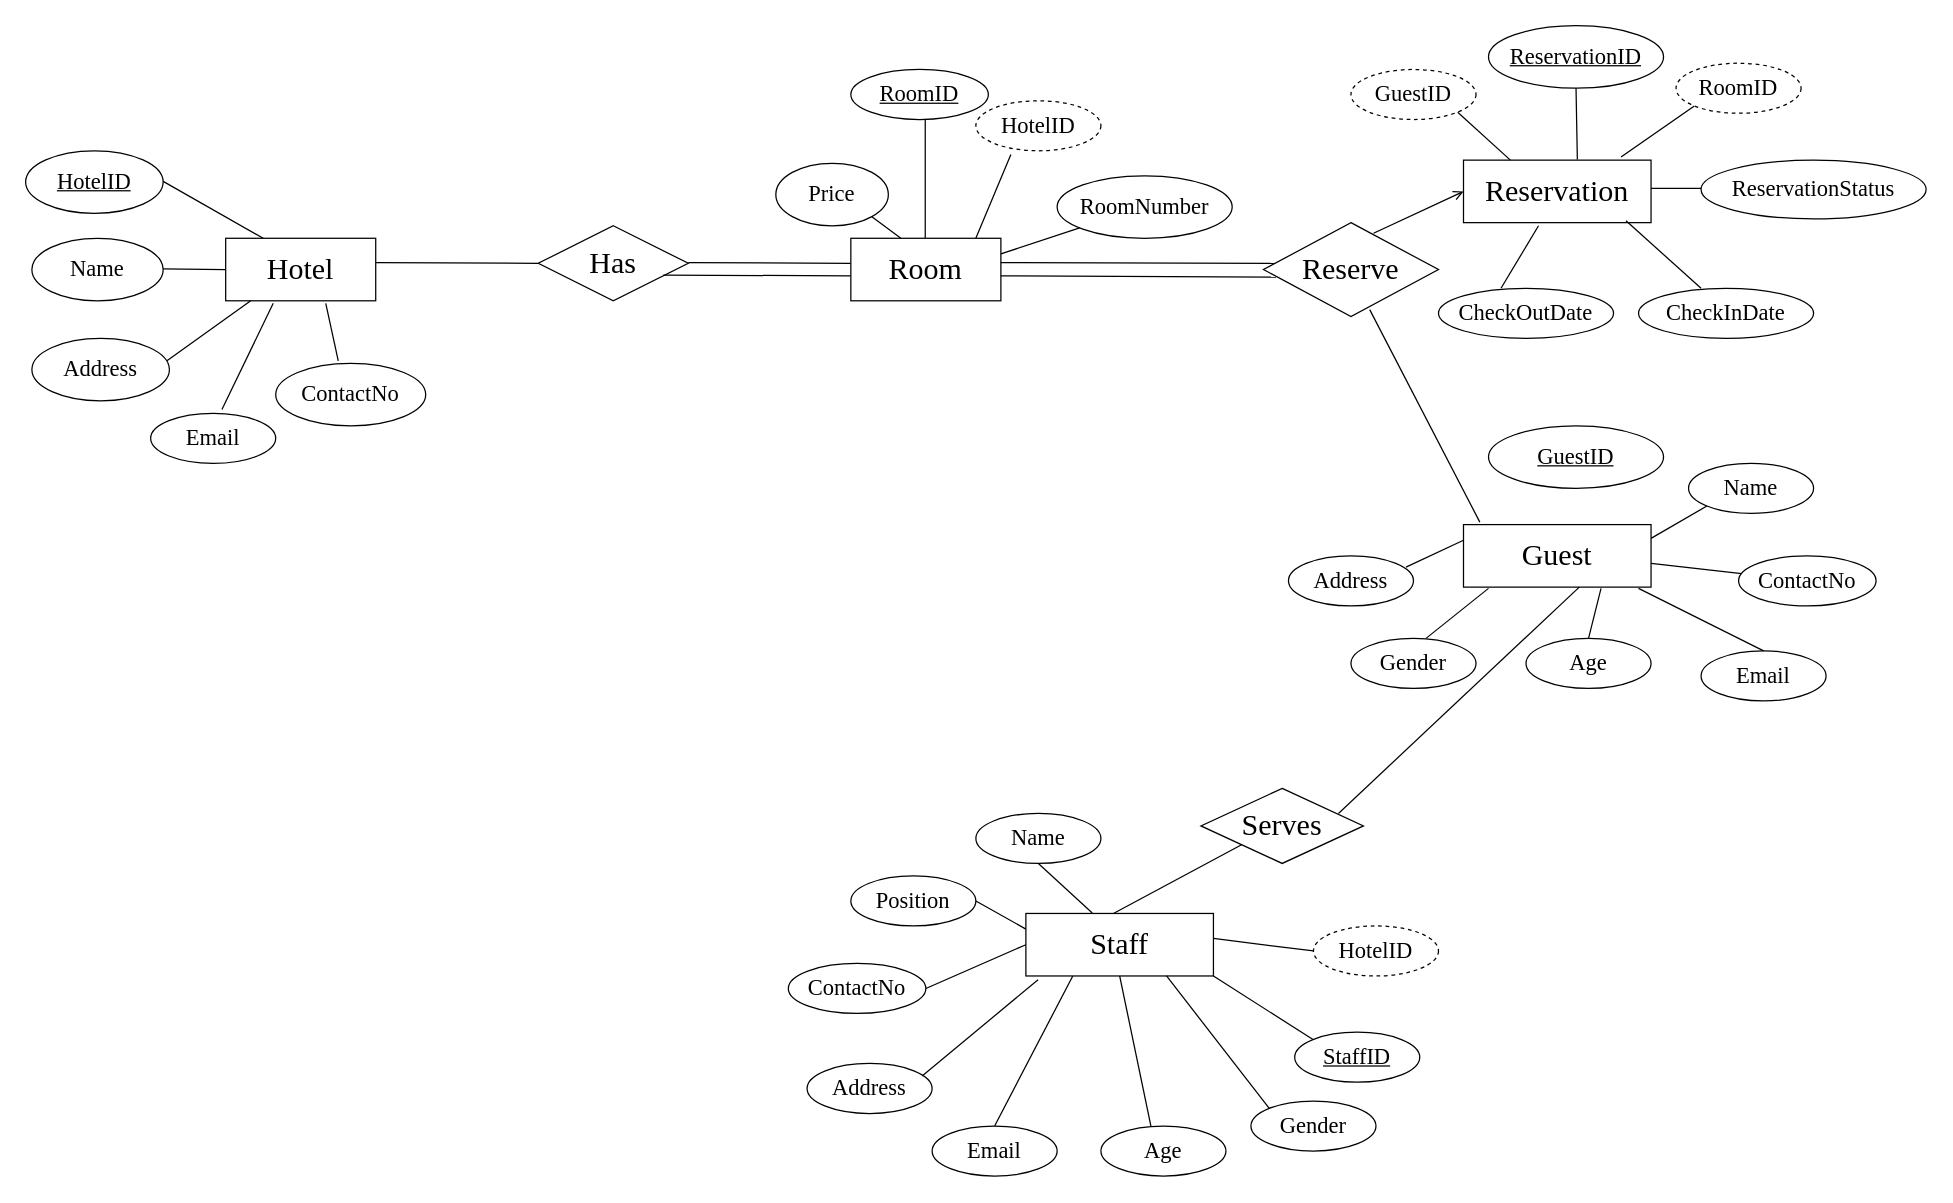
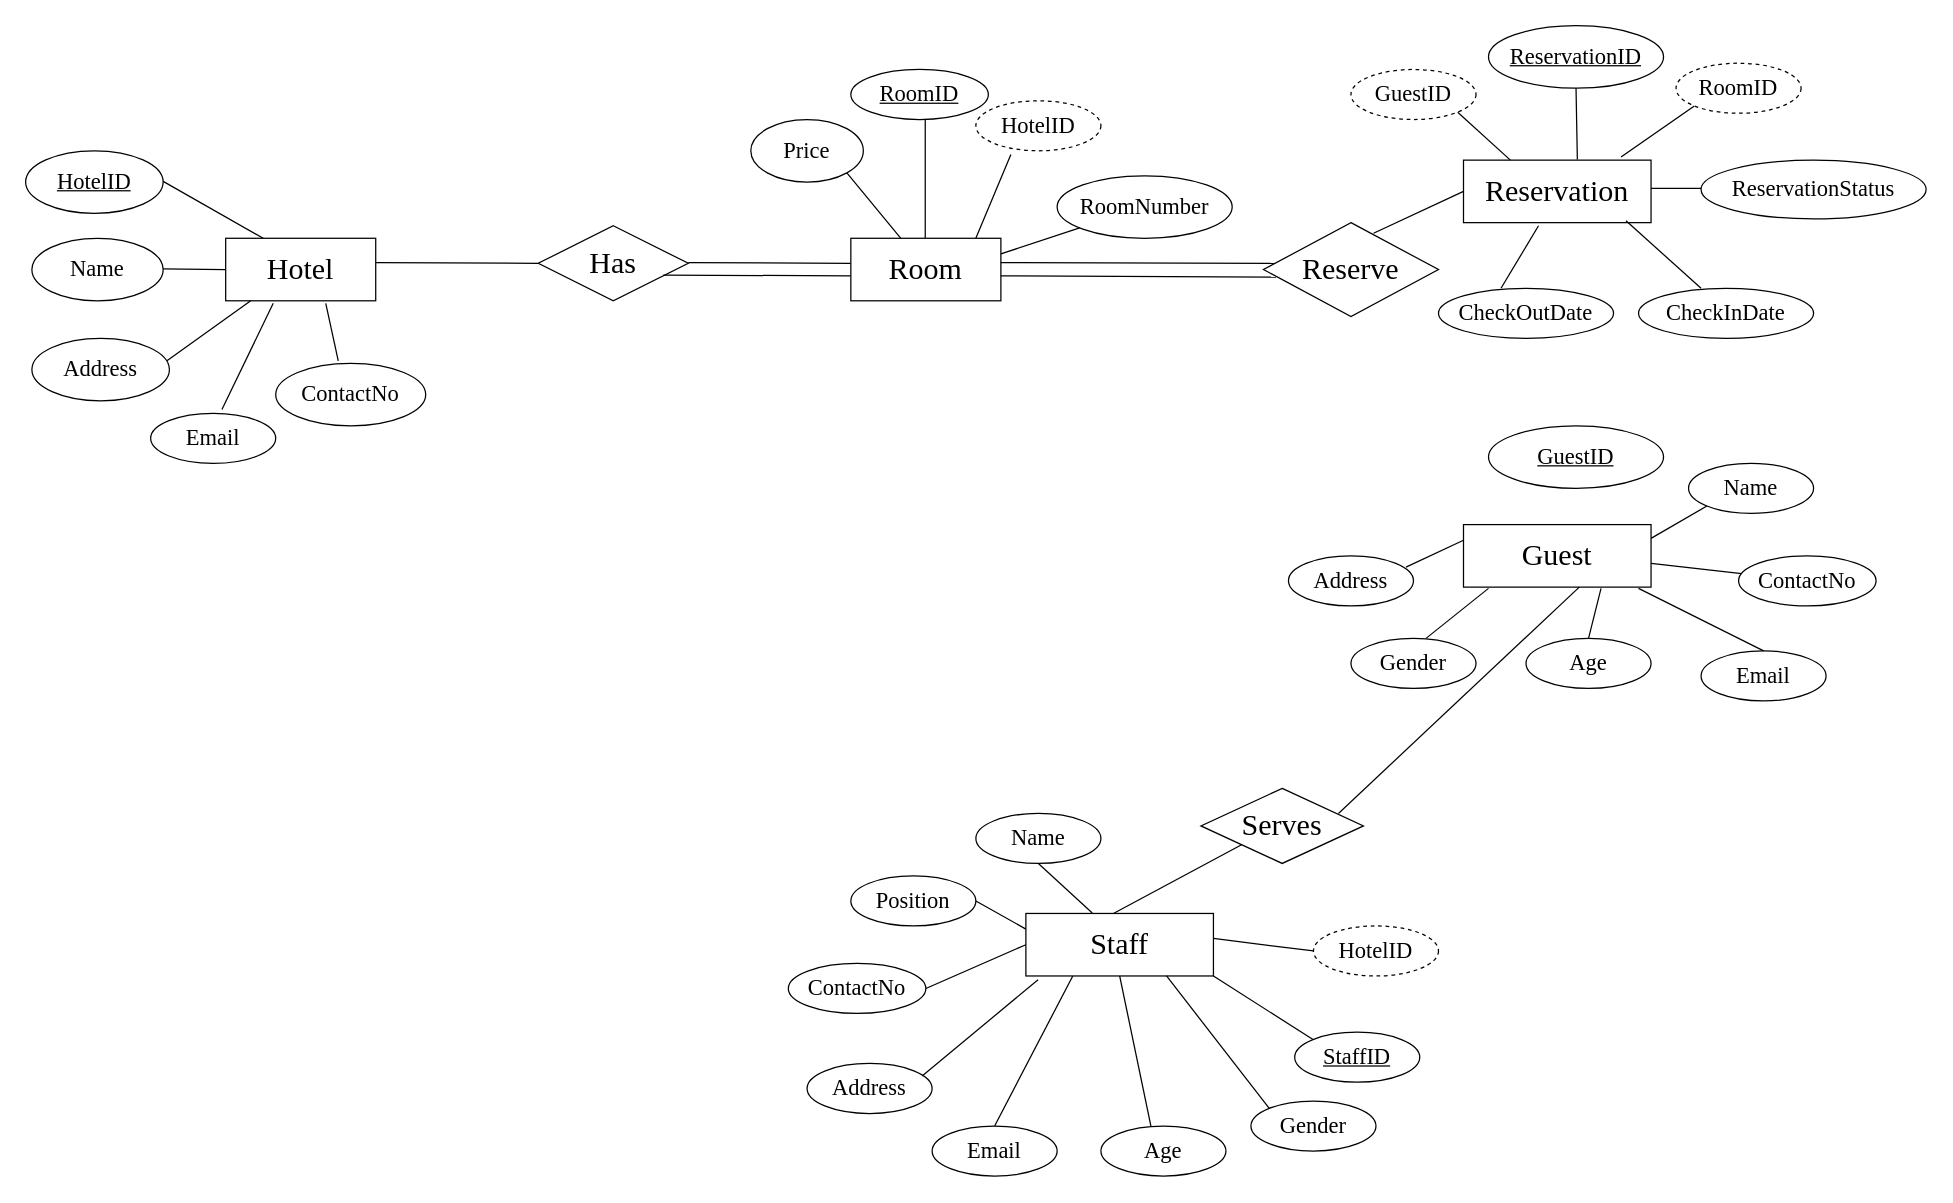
node "Price": moved (832, 194) -> (807, 151)
edge "Reserve" -> "Reservation": arrowhead open -> none
edge "Reserve" -- "Guest": removed
